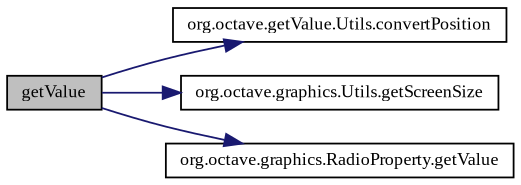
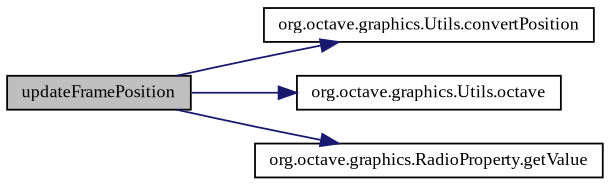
node "org.octave.getValue.Utils.convertPosition": label "org.octave.getValue.Utils.convertPosition" -> "org.octave.graphics.Utils.convertPosition"
node "getValue": label "getValue" -> "updateFramePosition"
node "org.octave.graphics.Utils.getScreenSize": label "org.octave.graphics.Utils.getScreenSize" -> "org.octave.graphics.Utils.octave"
